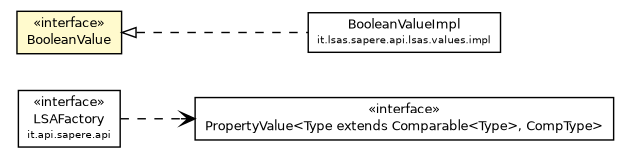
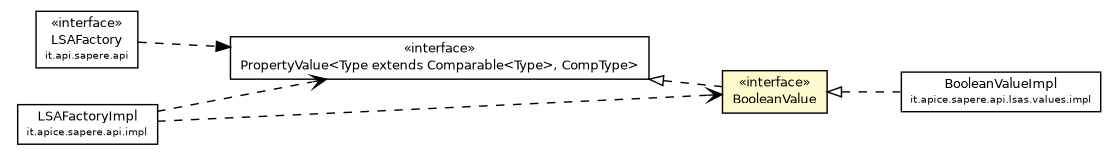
node "BooleanValueImpl": text "it.lsas.sapere.api.lsas.values.impl" -> "it.apice.sapere.api.lsas.values.impl"
edge "BooleanValue" -> "PropertyValue<Type extends Comparable<Type>, CompType>": added
edge "LSAFactory" -> "PropertyValue<Type extends Comparable<Type>, CompType>": arrowhead open -> normal
node "LSAFactoryImpl": added
